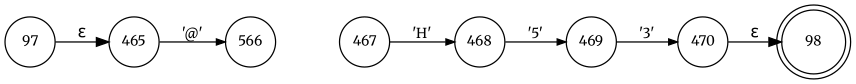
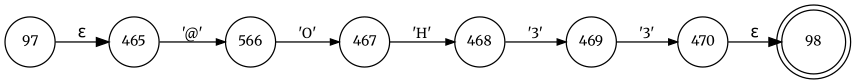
edge "468" -> "469": label "'5'" -> "'3'"
edge "566" -> "467": added, label "'O'"
